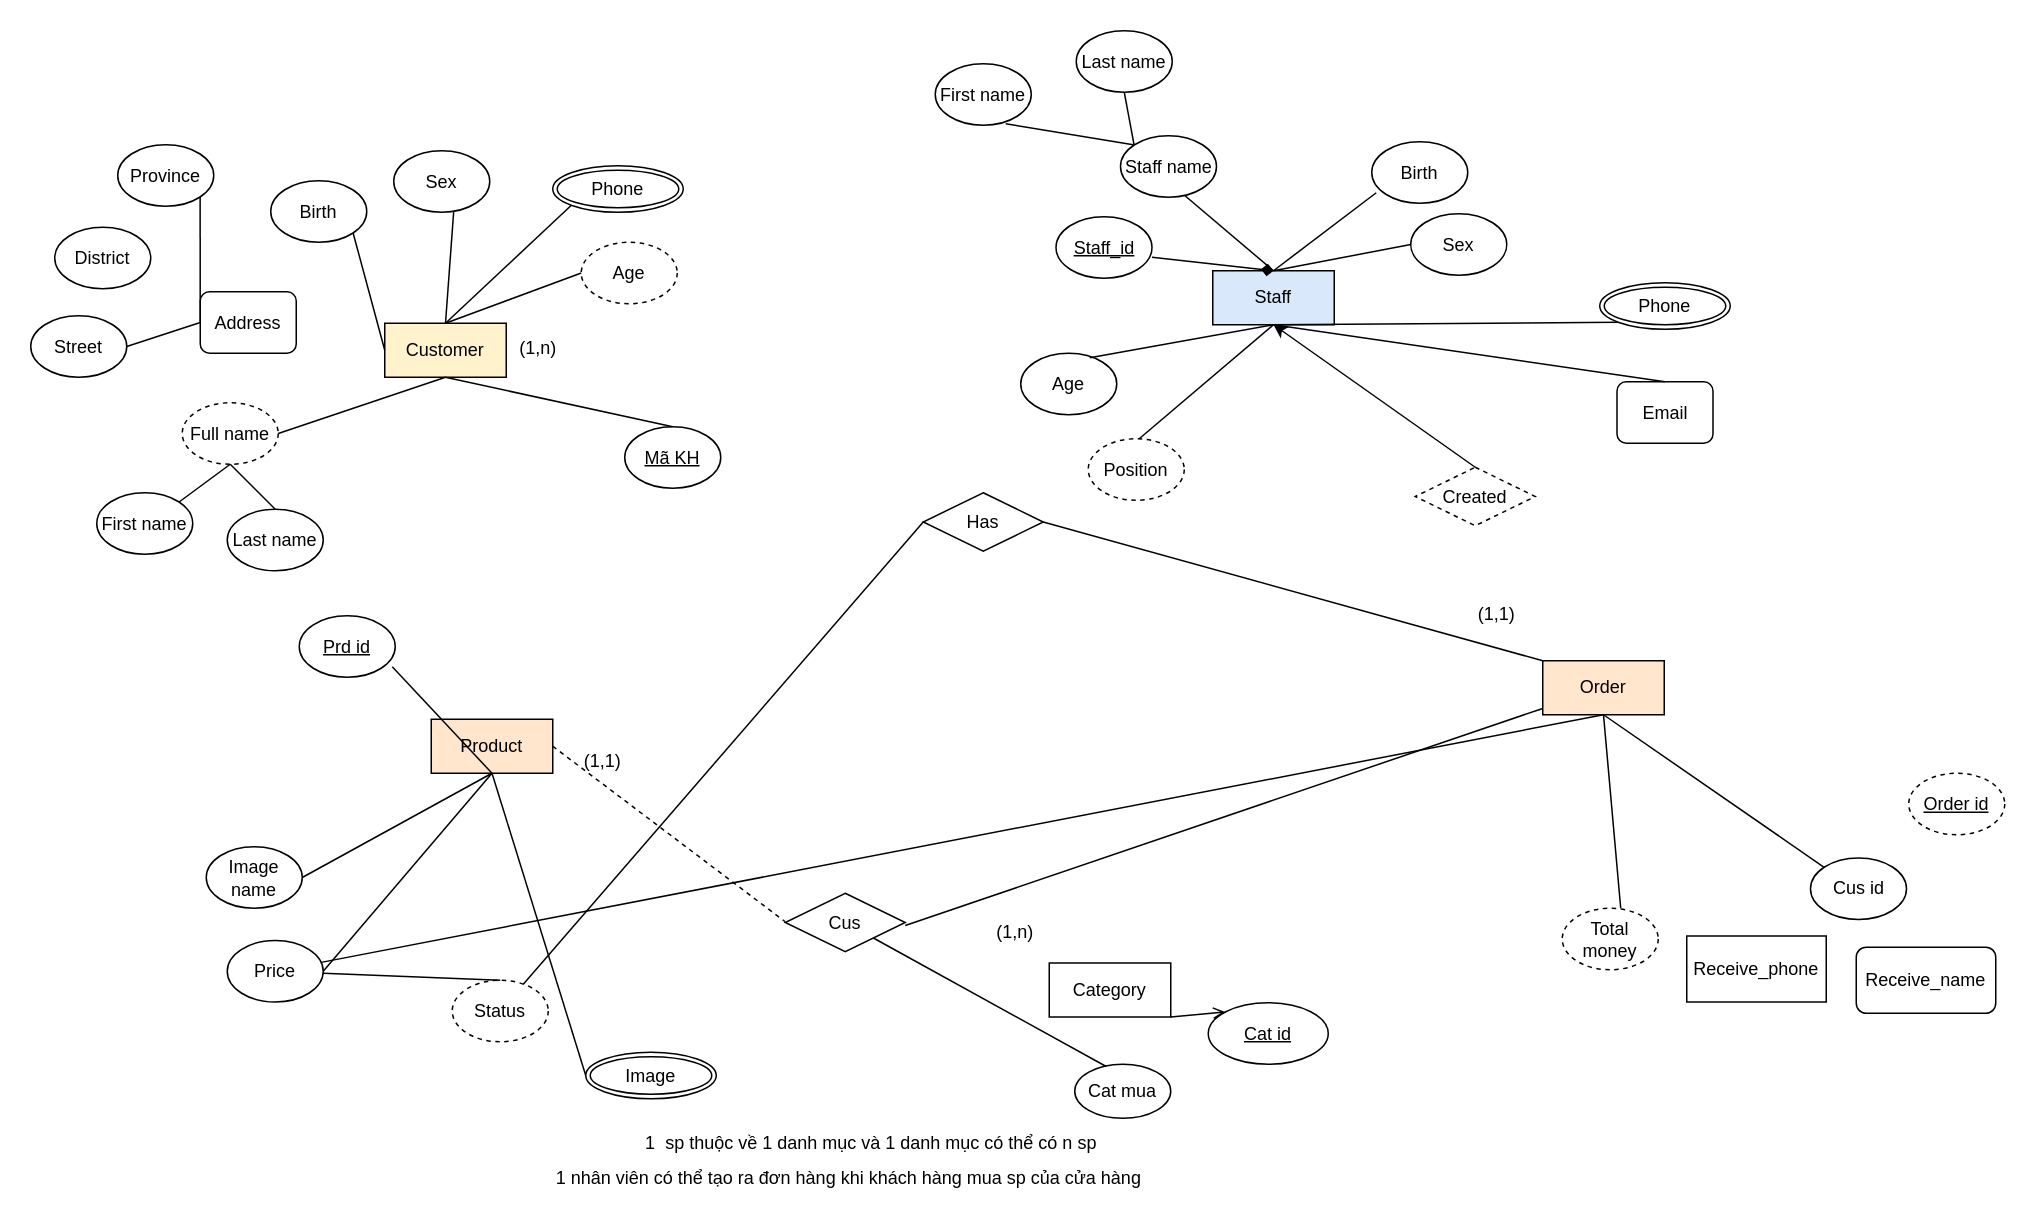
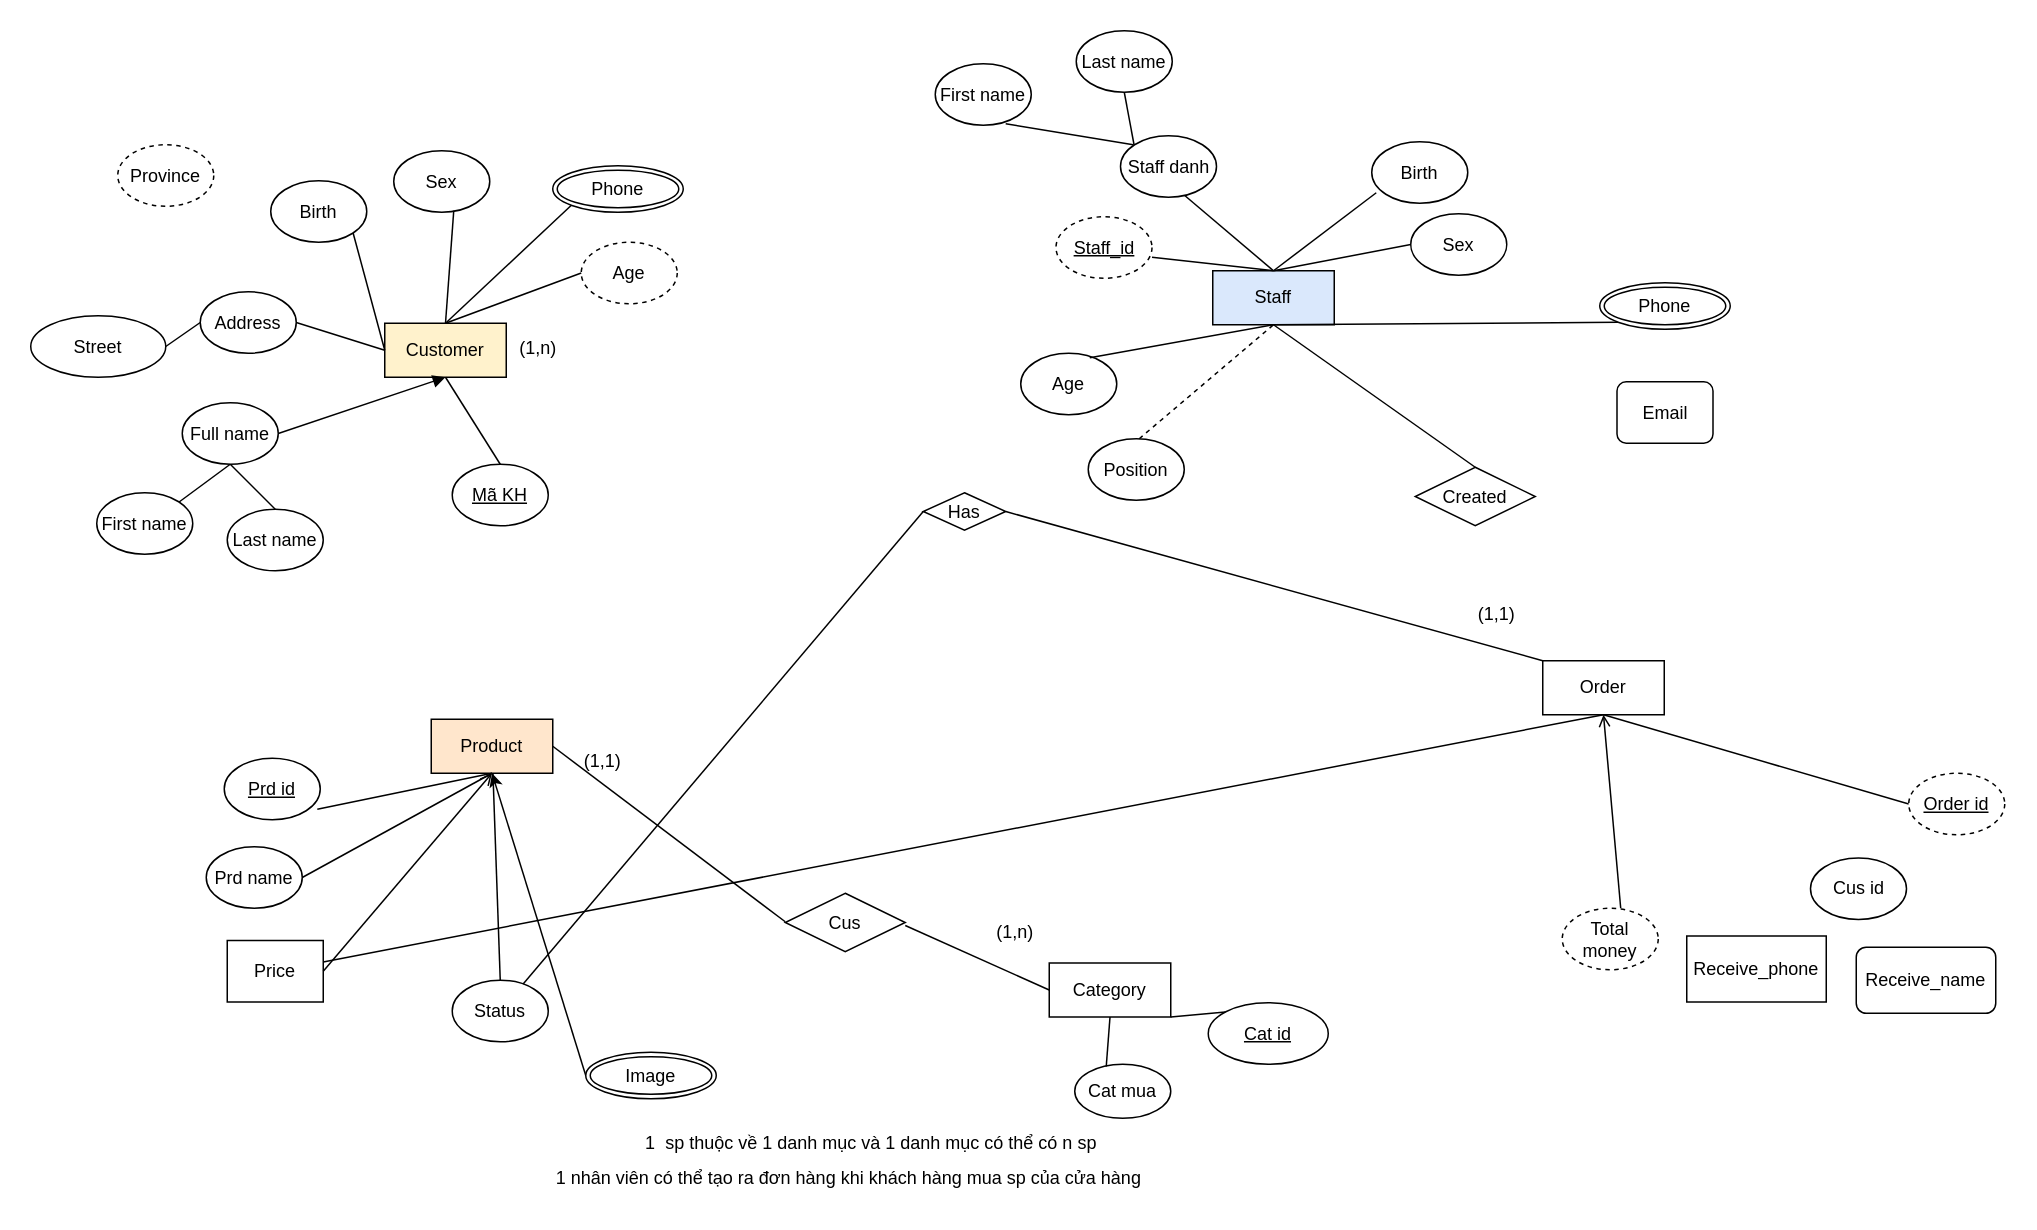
node "Staff name": label "Staff name" -> "Staff danh"
node "Province": style solid -> dashed
node "Staff_id": style solid -> dashed
node "District": removed
edge "Province" -- "Address": removed
edge "Staff_id" -> "Staff": arrowhead diamond -> none
node "Address": shape rounded rectangle -> ellipse
edge "Created" -> "Staff": arrowhead classic -> none
edge "Address" -- "Customer": added
node "Street": size 96x62 -> 135x62
edge "Staff" -- "Email": removed
edge "Customer" -- "Full name": arrowhead none -> block
edge "Staff" -- "Position": style solid -> dashed
node "Full name": style dashed -> solid
node "Mã KH": moved (673, 458) -> (500, 495)
node "Position": style dashed -> solid
node "Created": style dashed -> solid
node "Has": size 120x59 -> 83x38
node "Prd id": moved (347, 647) -> (272, 789)
node "Order": fillcolor #ffe6cc -> #ffffff
edge "Order" -- "Total money": arrowhead none -> open
edge "Order" -- "Order id": added
edge "Product" -- "Price": arrowhead none -> open
edge "Product" -- "Image": arrowhead none -> classic
edge "Order" -- "Cus id": removed
edge "Order" -- "Cus": now "Category" -- "Cus"
edge "Product" -- "Cus": style dashed -> solid
node "Image name": label "Image name" -> "Prd name"
node "Price": shape ellipse -> rectangle
edge "Price" -- "Status": now "Product" -- "Status"
edge "Cus" -- "Cat mua": now "Category" -- "Cat mua"
node "Status": style dashed -> solid
edge "Category" -> "Cat id": arrowhead open -> none
